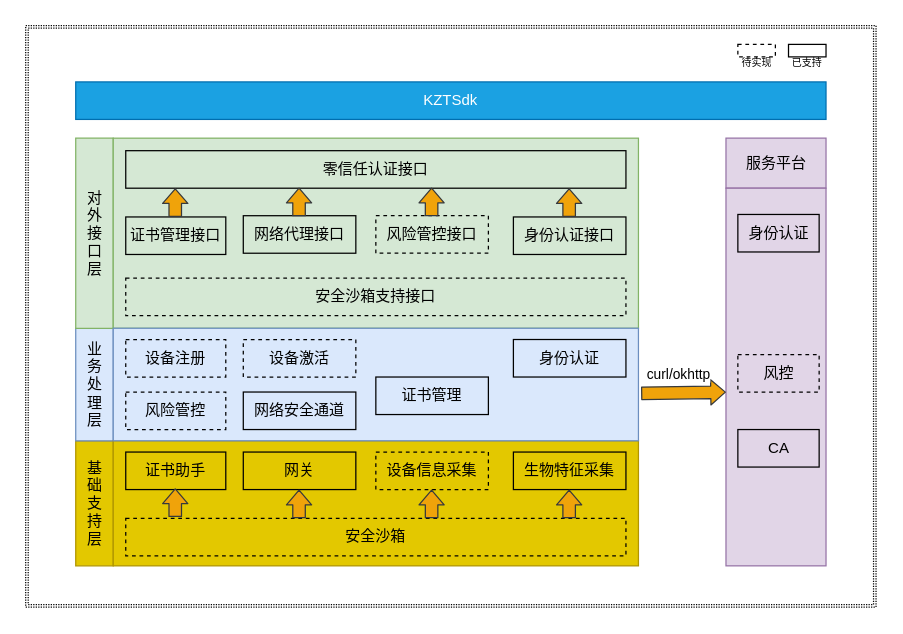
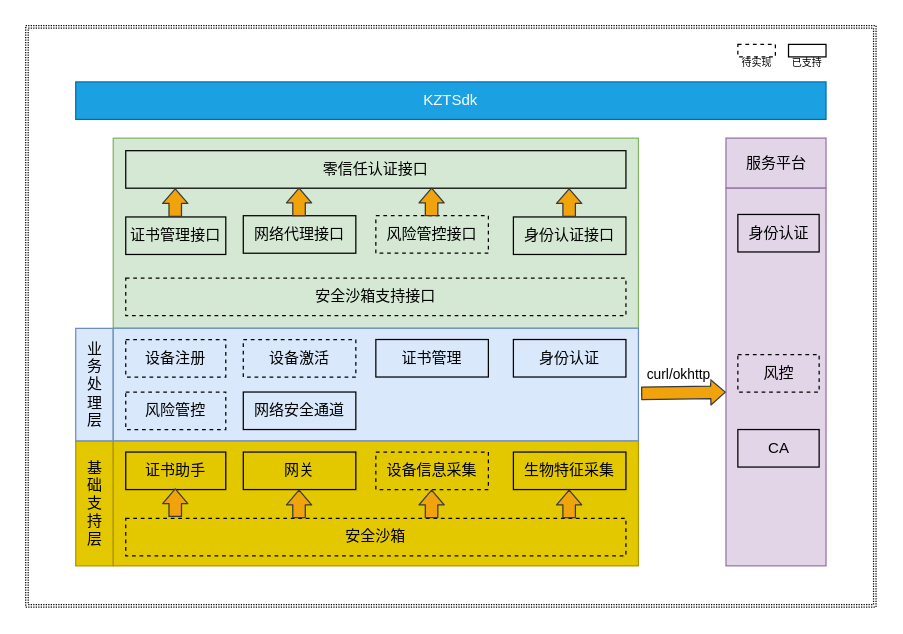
node "对 外 接 口 层": removed
node "证书管理": moved (432, 396) -> (432, 358)
